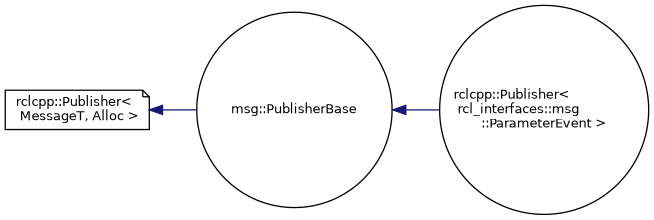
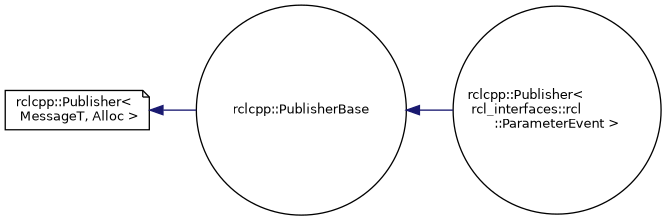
node "msg::PublisherBase": label "msg::PublisherBase" -> "rclcpp::PublisherBase"
node "rclcpp::Publisher< rcl_interfaces::msg ::ParameterEvent >": label "rclcpp::Publisher< rcl_interfaces::msg ::ParameterEvent >" -> "rclcpp::Publisher< rcl_interfaces::rcl ::ParameterEvent >"
